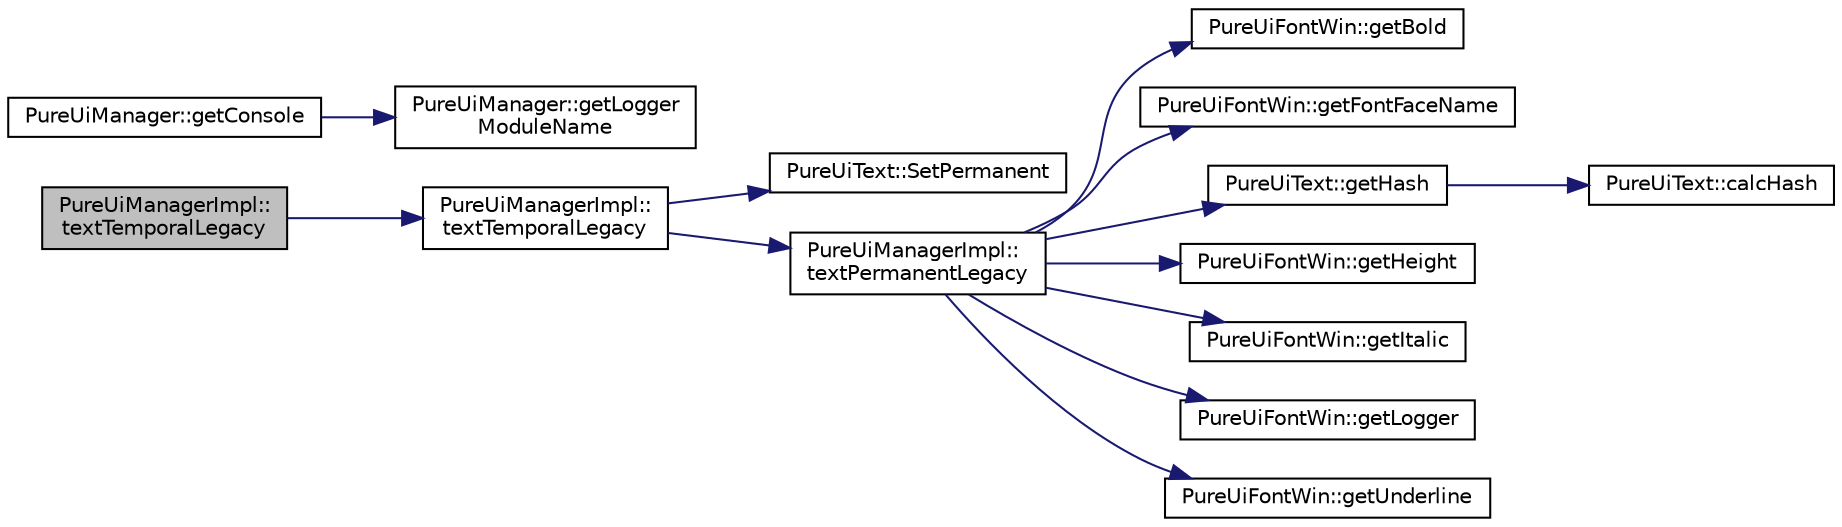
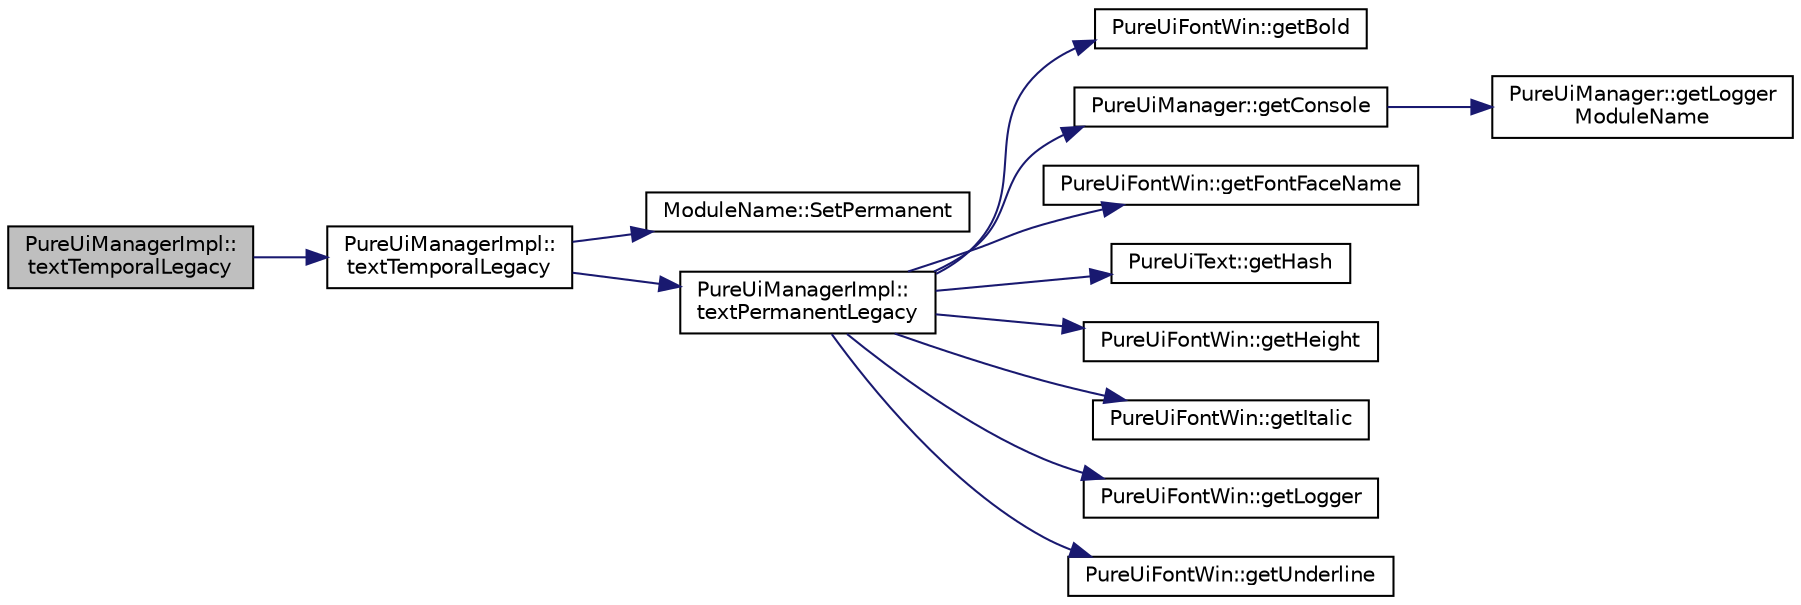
edge "PureUiManagerImpl:: textPermanentLegacy" -> "PureUiManager::getConsole": added
node "PureUiText::SetPermanent": label "PureUiText::SetPermanent" -> "ModuleName::SetPermanent"
node "PureUiText::calcHash": removed
